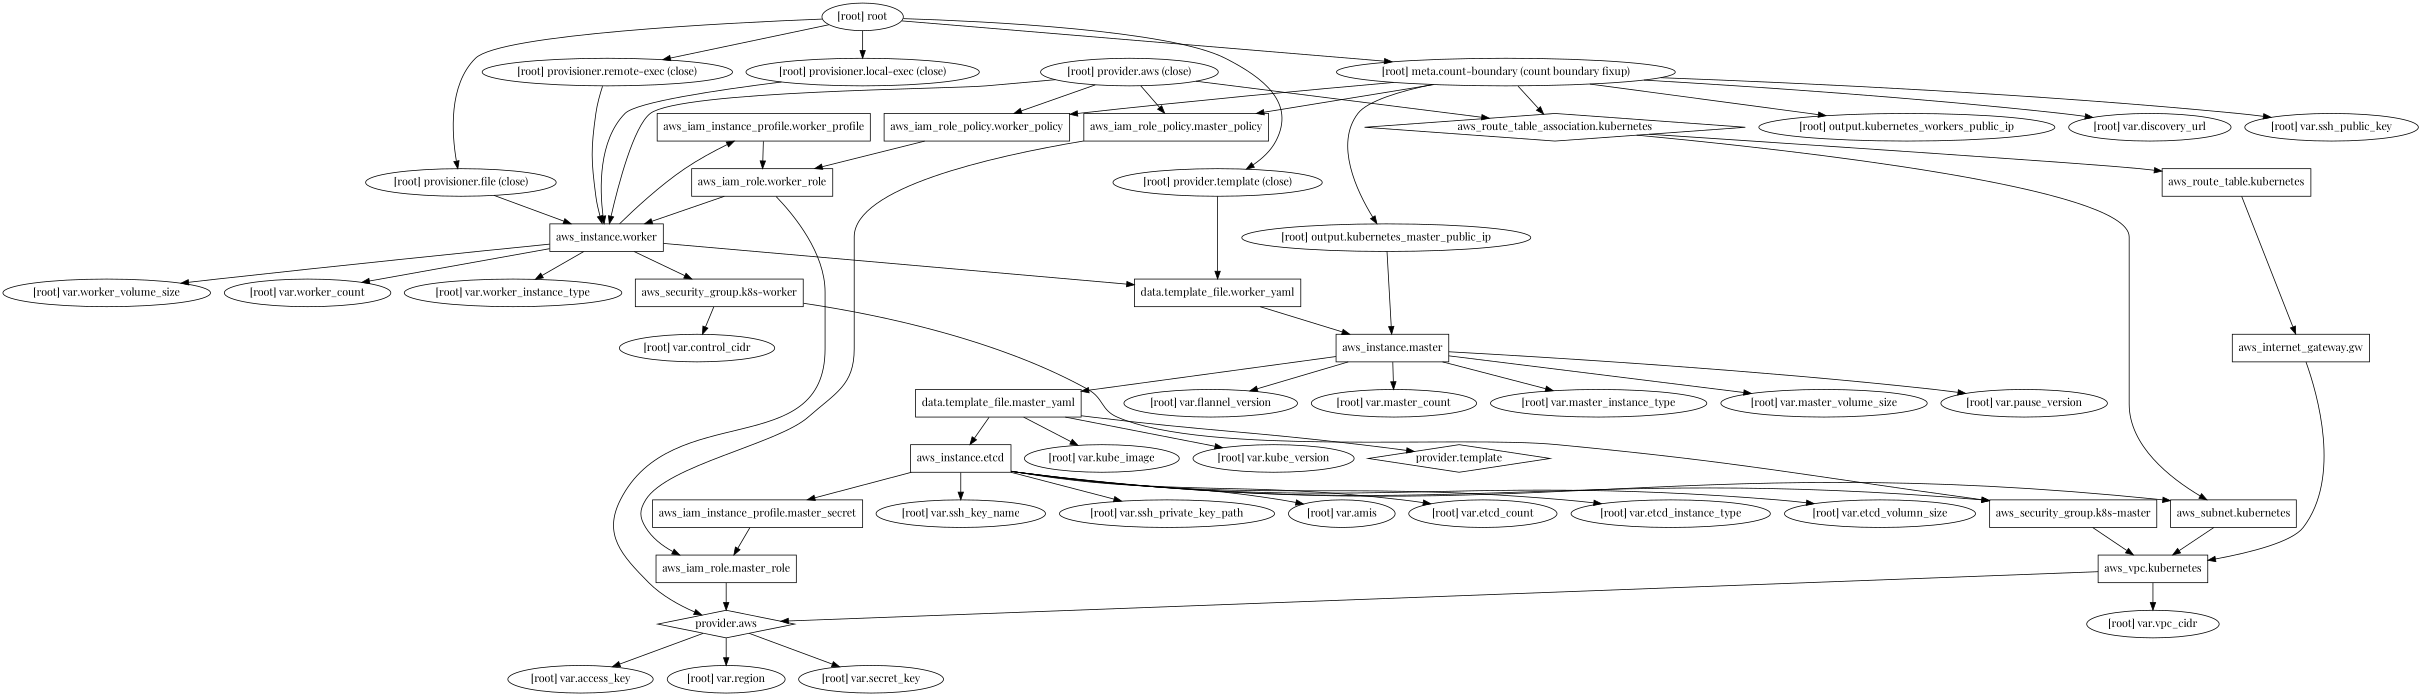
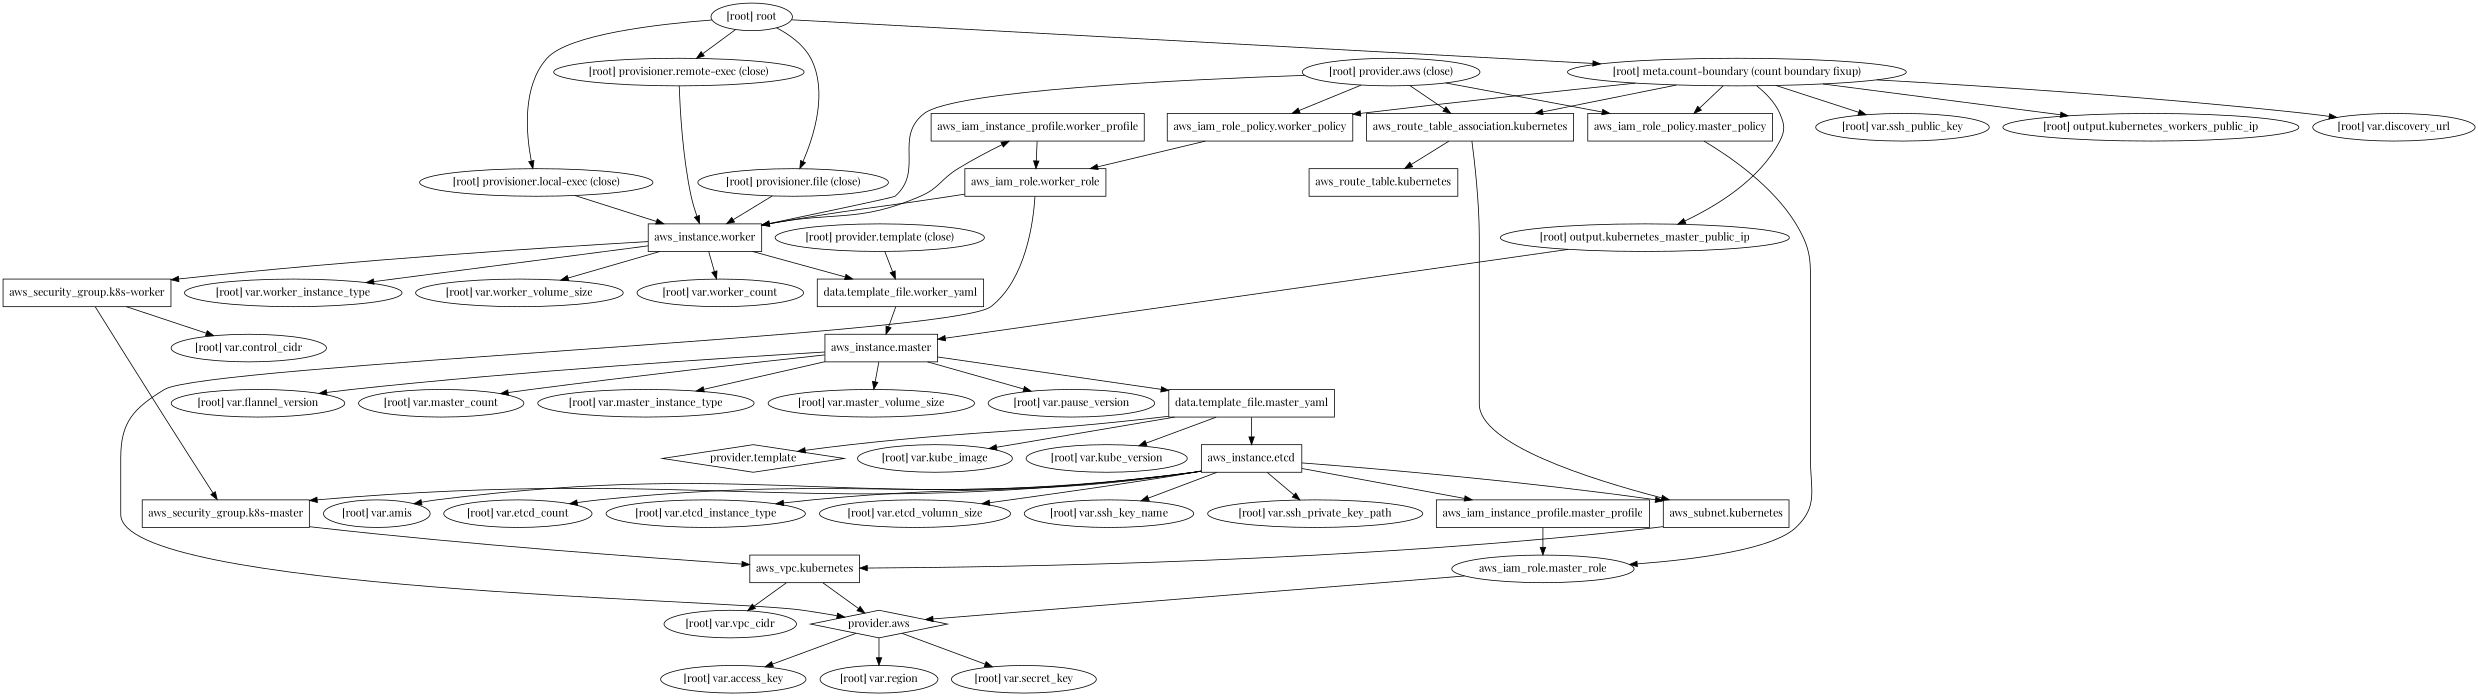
edge "[root] root" -> "[root] provider.template (close)": removed
node "aws_route_table_association.kubernetes": shape diamond -> box
node "aws_internet_gateway.gw": removed
node "aws_iam_instance_profile.master_secret": label "aws_iam_instance_profile.master_secret" -> "aws_iam_instance_profile.master_profile"
node "aws_iam_role.master_role": shape box -> ellipse
